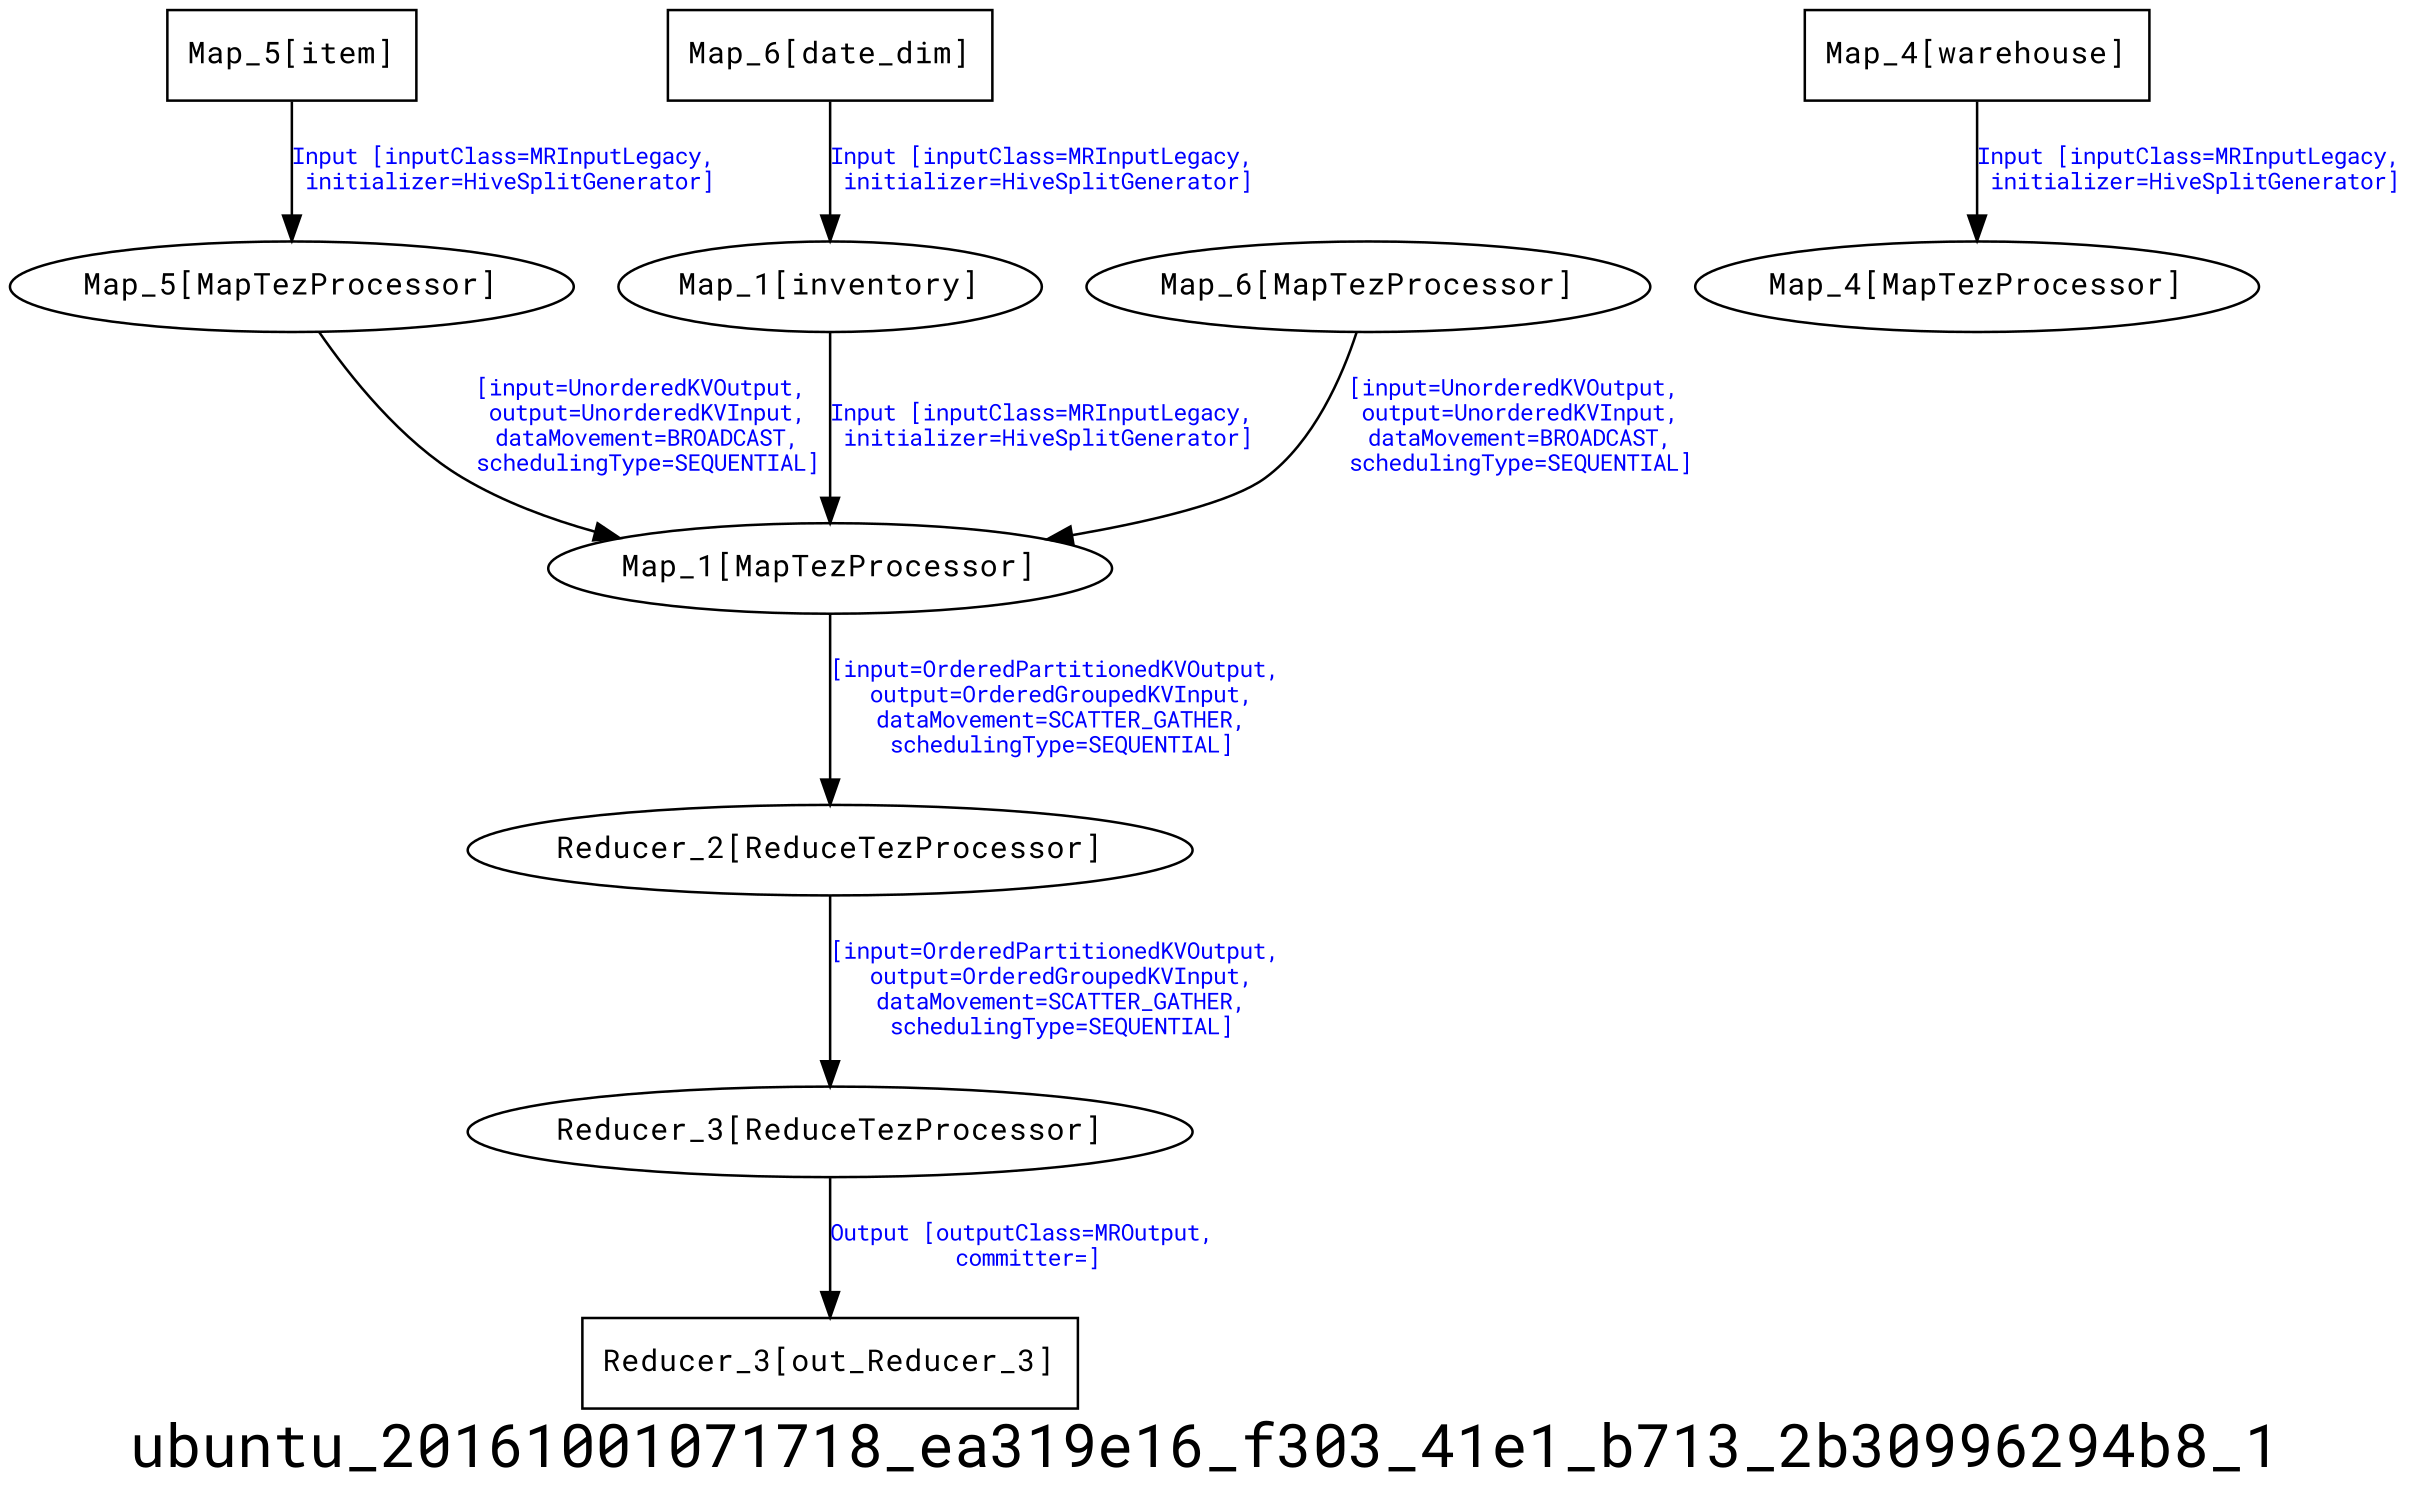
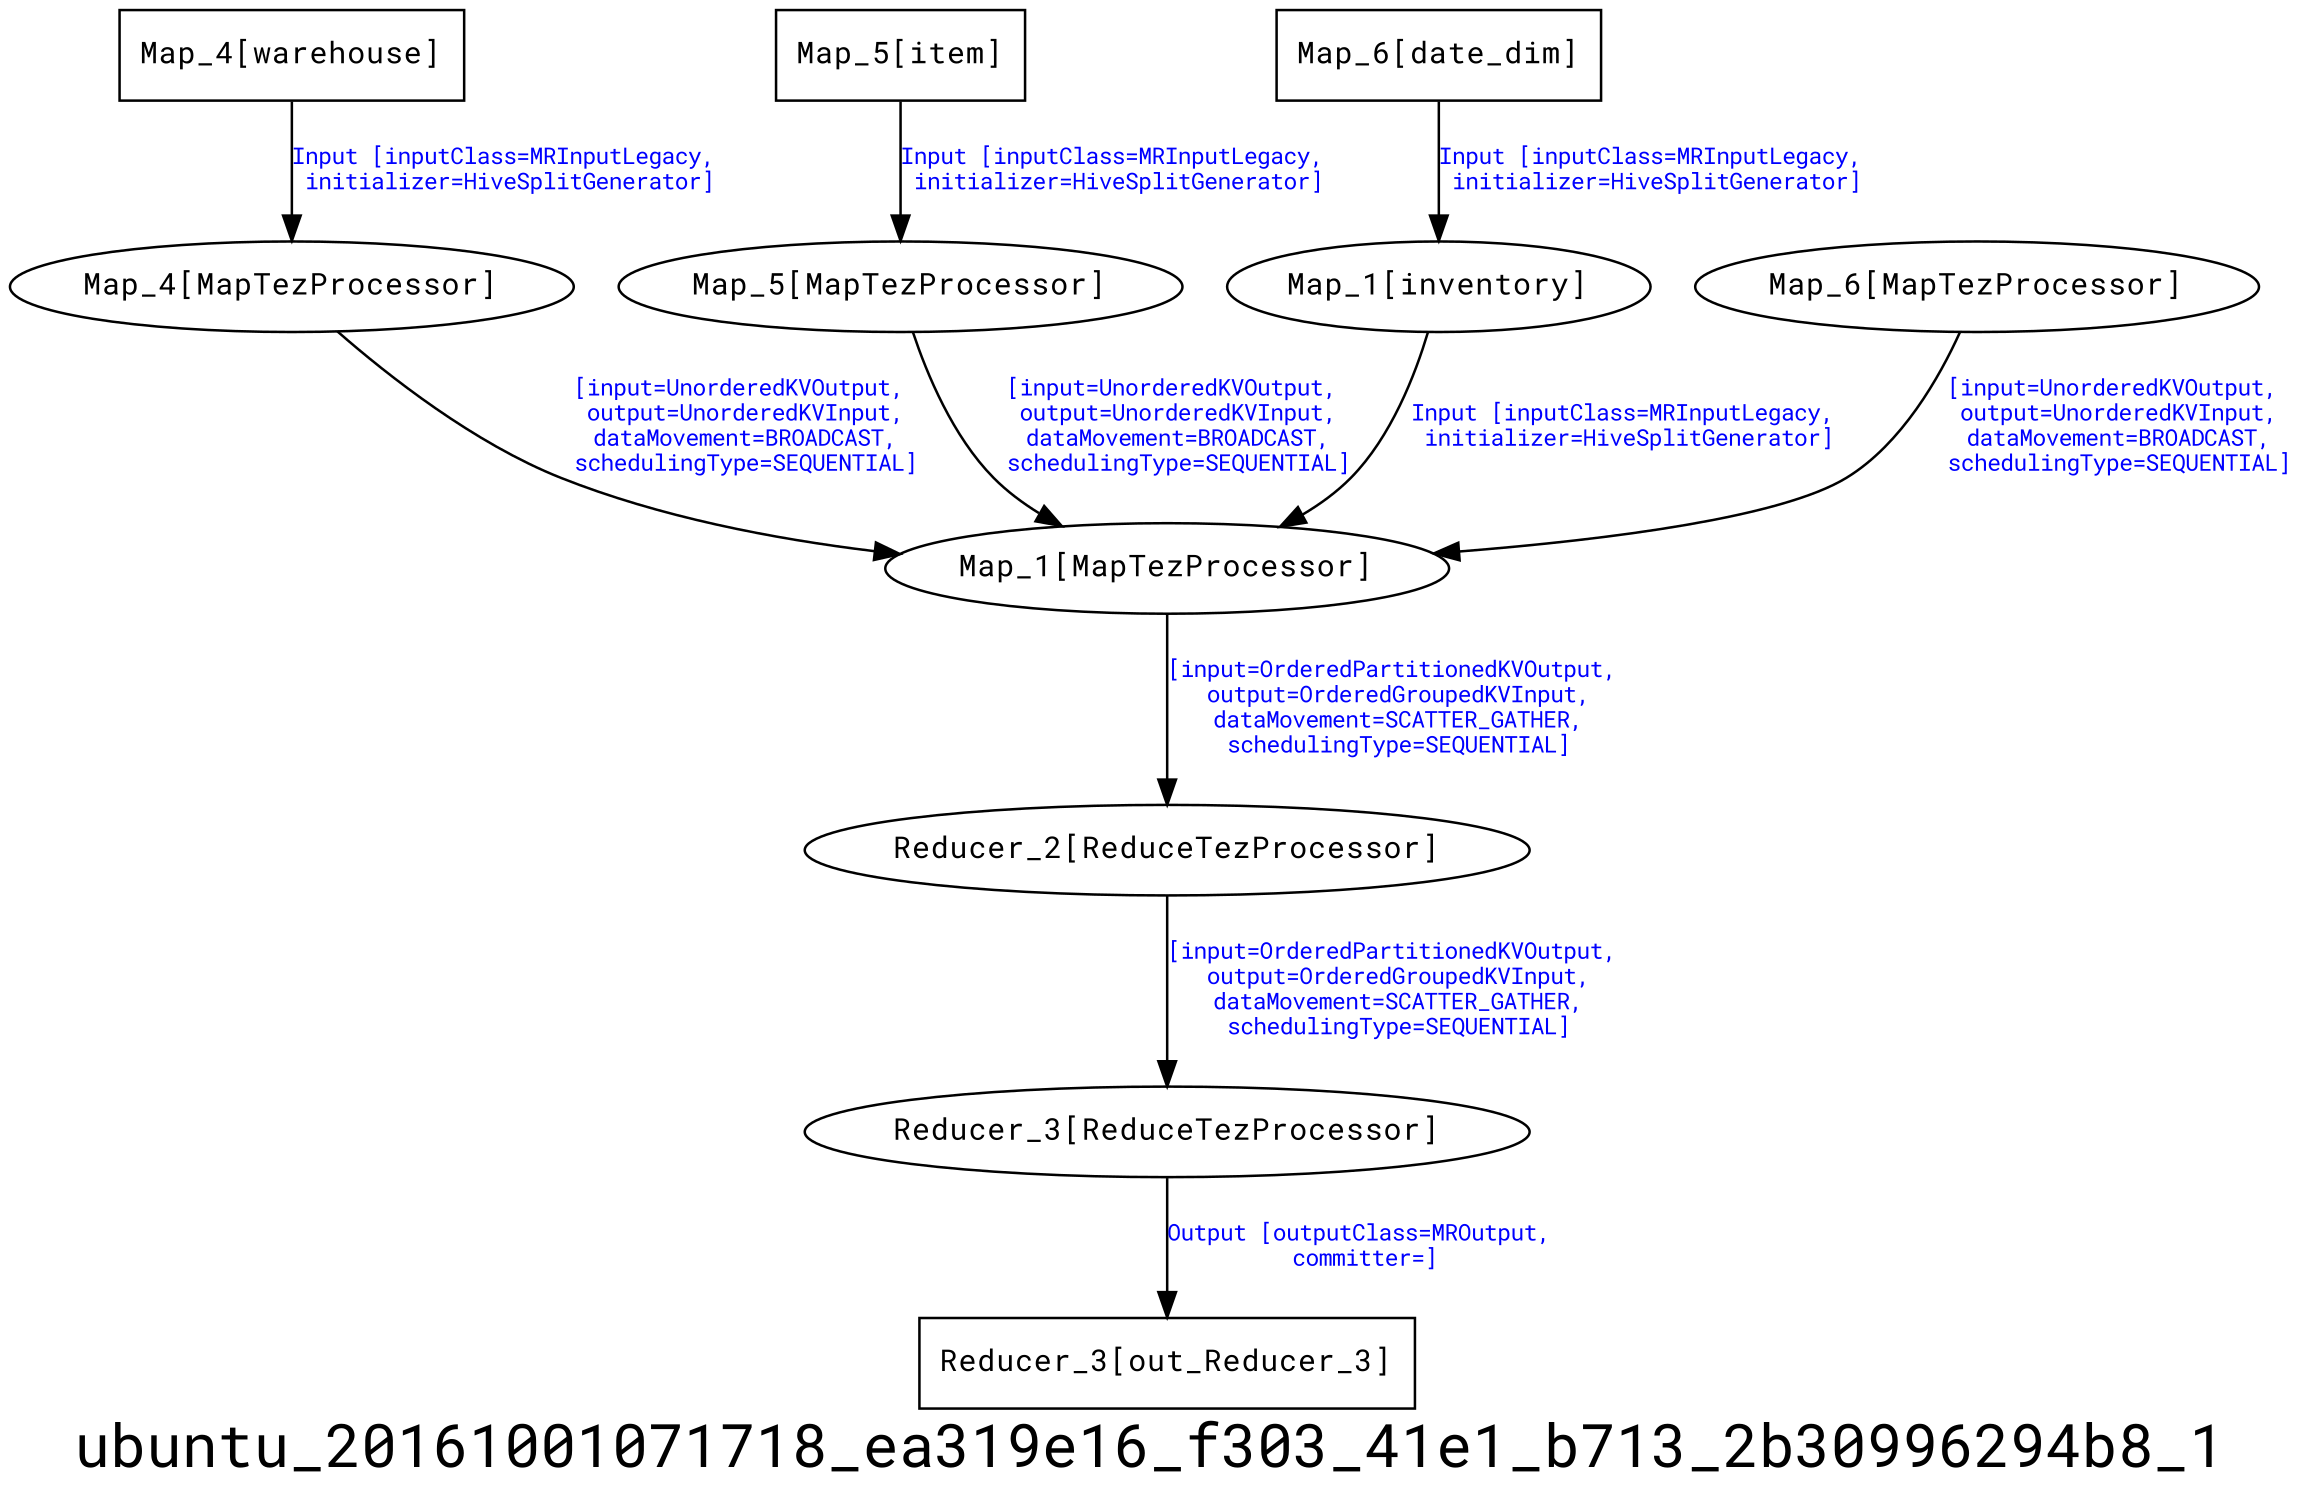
edge "Map_4[MapTezProcessor]" -> "Map_1[MapTezProcessor]": added, label "[input=UnorderedKVOutput, output=UnorderedKVInput, dataMovement=BROADCAST, schedulingType=SEQUENTIAL]"
